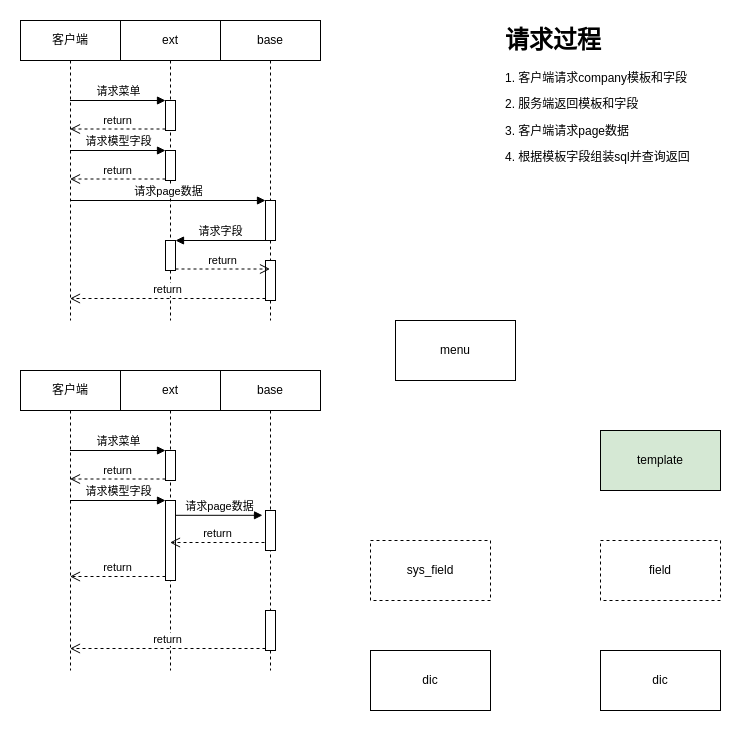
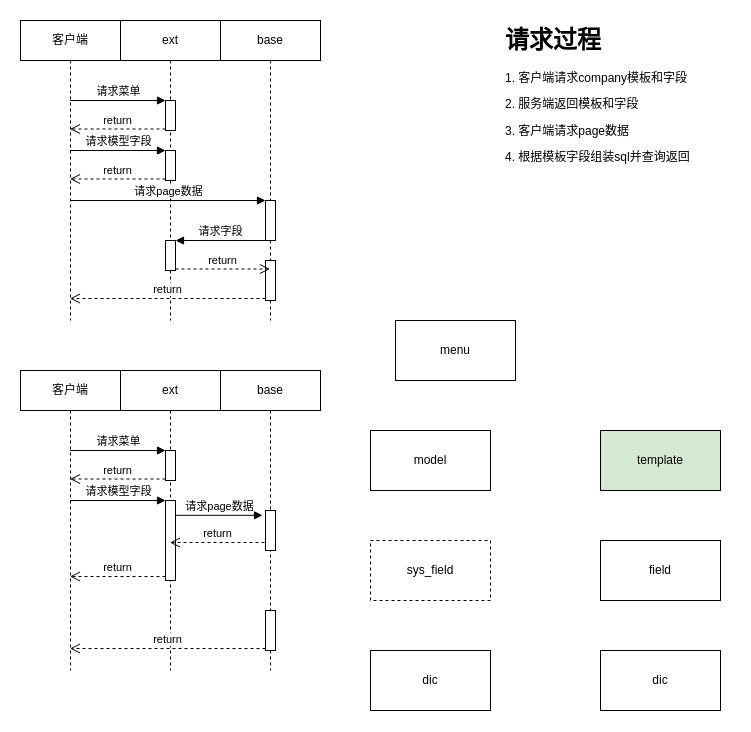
node "model": added
node "field": style dashed -> solid
